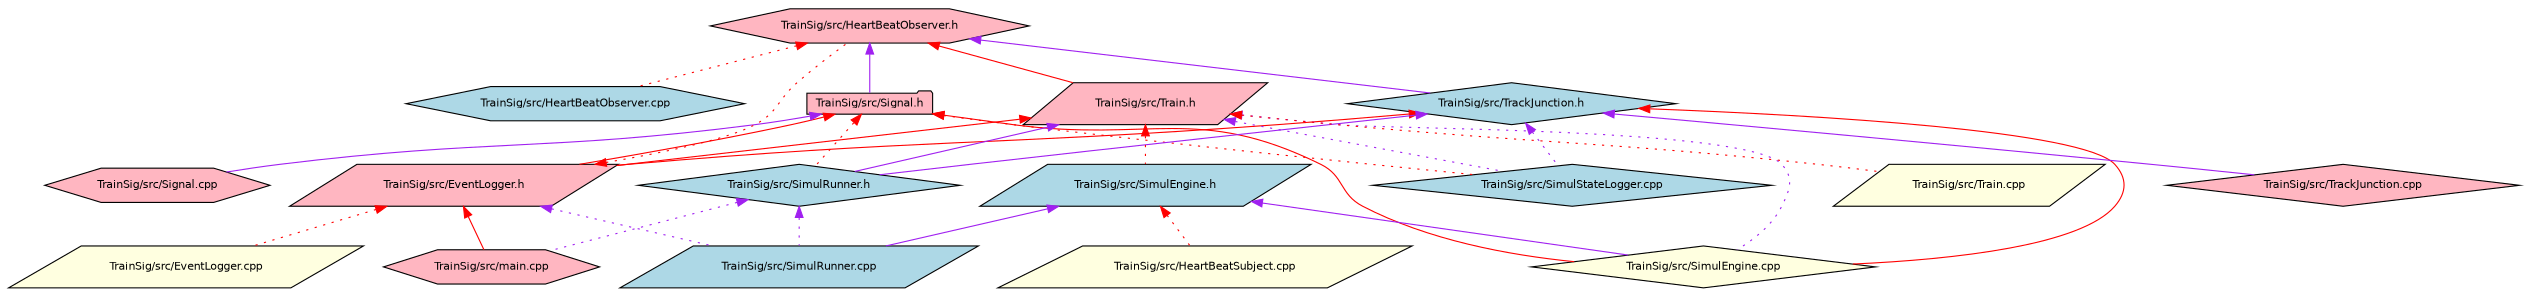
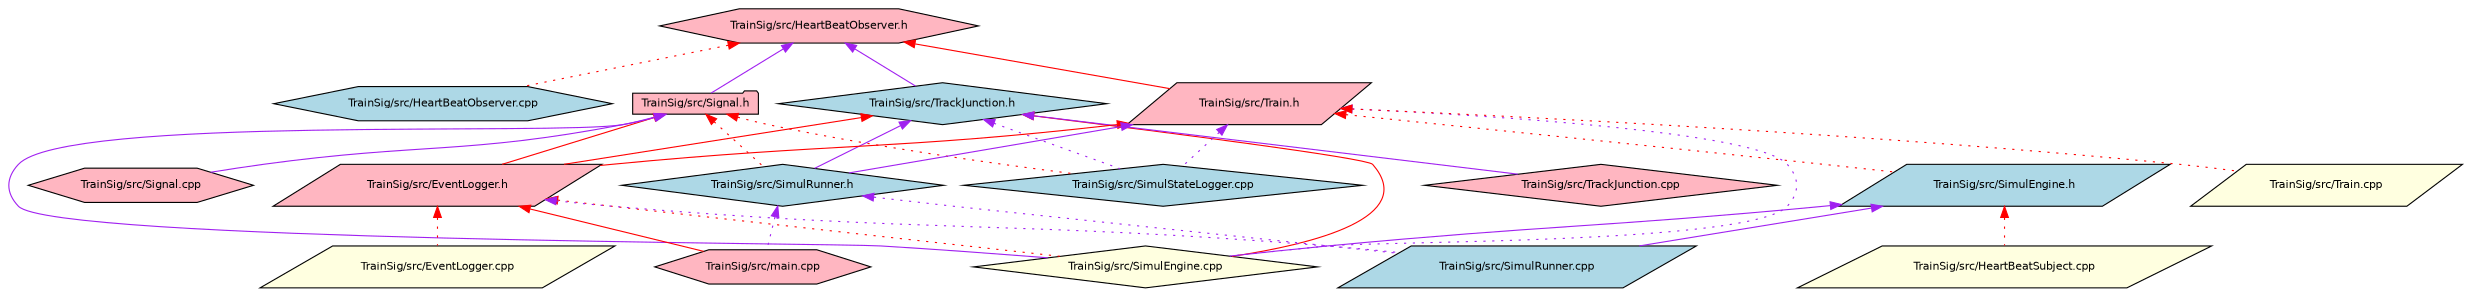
edge "TrainSig/src/HeartBeatObserver.h" -> "TrainSig/src/EventLogger.h": now "TrainSig/src/SimulEngine.cpp" -> "TrainSig/src/EventLogger.h"
edge "TrainSig/src/SimulEngine.cpp" -> "TrainSig/src/Signal.h": color red -> purple
